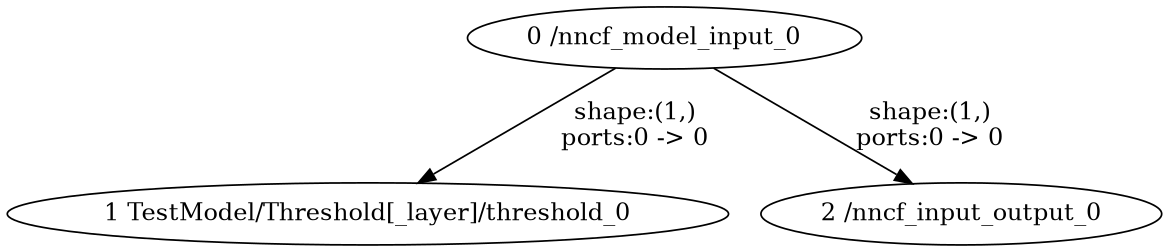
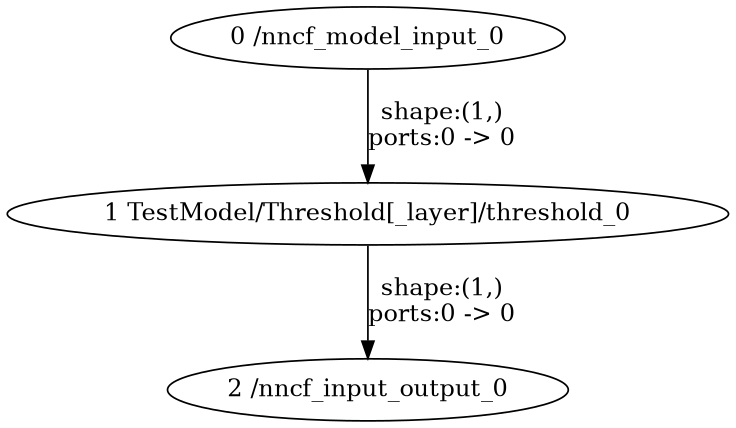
edge "0 /nncf_model_input_0" -> "2 /nncf_input_output_0": now "1 TestModel/Threshold[_layer]/threshold_0" -> "2 /nncf_input_output_0"
